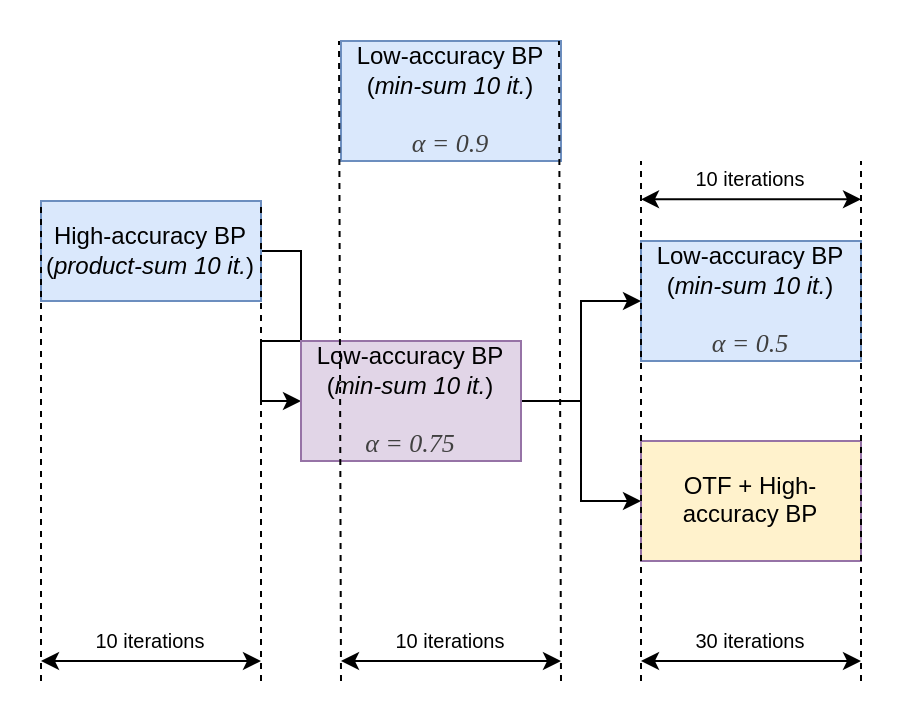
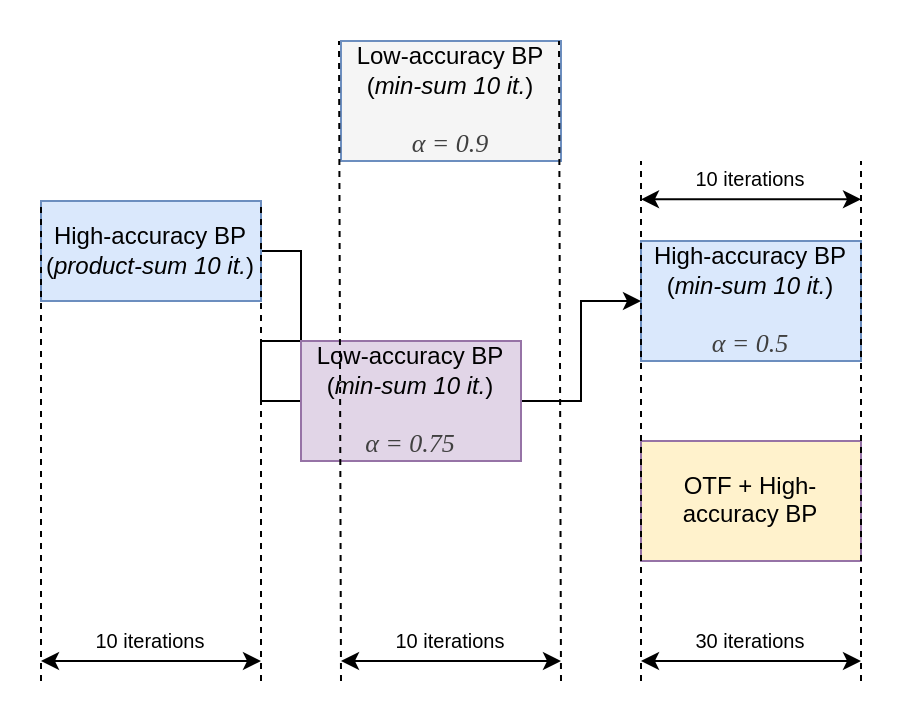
node "Low-accuracy BP (min-sum 10 it.) α = 0.9": fillcolor #dae8fc -> #f5f5f5
node "Low-accuracy BP (min-sum 10 it.) α = 0.5": label "Low-accuracy BP (min-sum 10 it.) α = 0.5" -> "High-accuracy BP (min-sum 10 it.) α = 0.5"
edge "High-accuracy BP (product-sum 10 it.)" -> "Low-accuracy BP (min-sum 10 it.) α = 0.75": arrowhead classic -> none
edge "Low-accuracy BP (min-sum 10 it.) α = 0.75" -> "OTF + High- accuracy BP": removed
